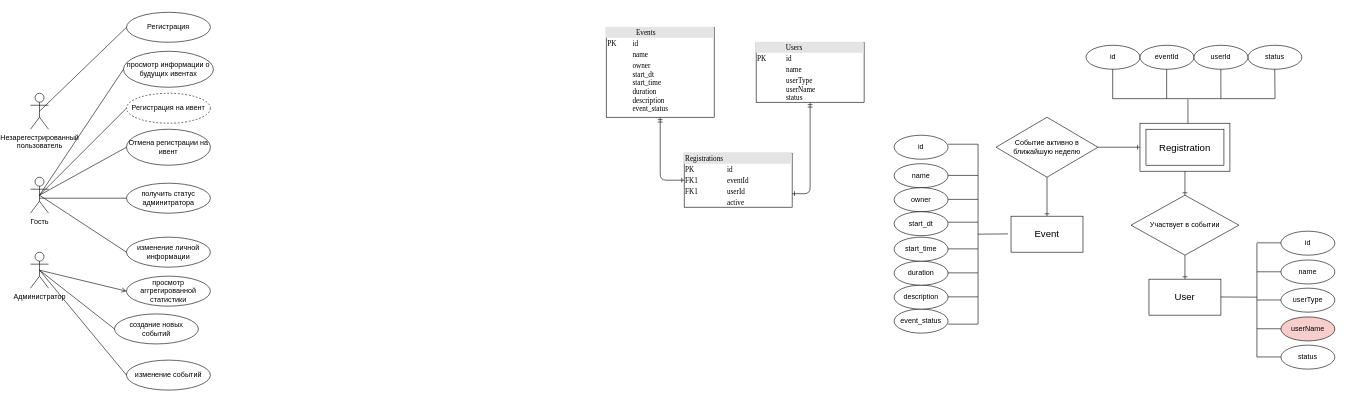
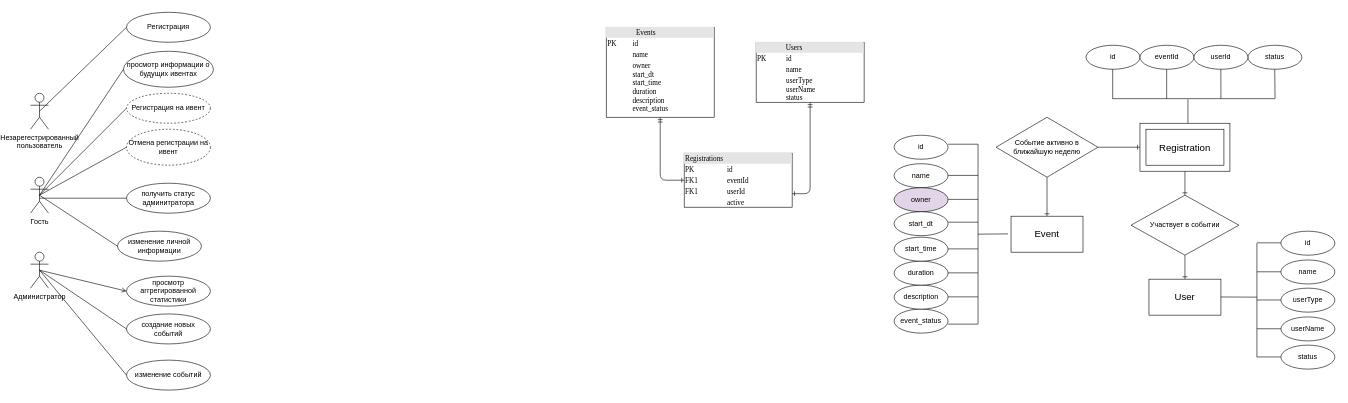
node "Отмена регистрации на ивент": style solid -> dashed
node "owner": fillcolor #ffffff -> #e1d5e7
node "изменение личной информации": moved (168, 252) -> (159, 246)
node "создание новых событий": moved (156, 329) -> (168, 329)
node "userName": fillcolor #f8cecc -> #ffffff
